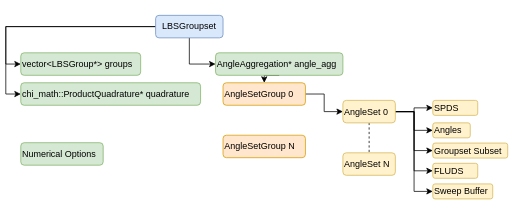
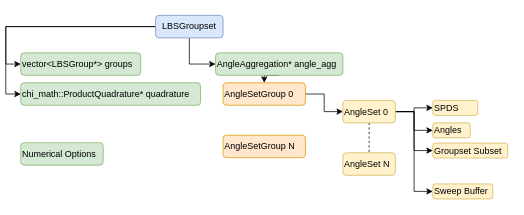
edge "AngleSet 0" -> "FLUDS": removed
node "FLUDS": removed
